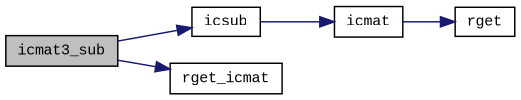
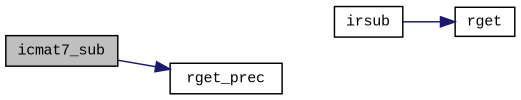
node "icsub": removed
node "icmat": label "icmat" -> "irsub"
node "icmat3_sub": label "icmat3_sub" -> "icmat7_sub"
node "rget_icmat": label "rget_icmat" -> "rget_prec"
